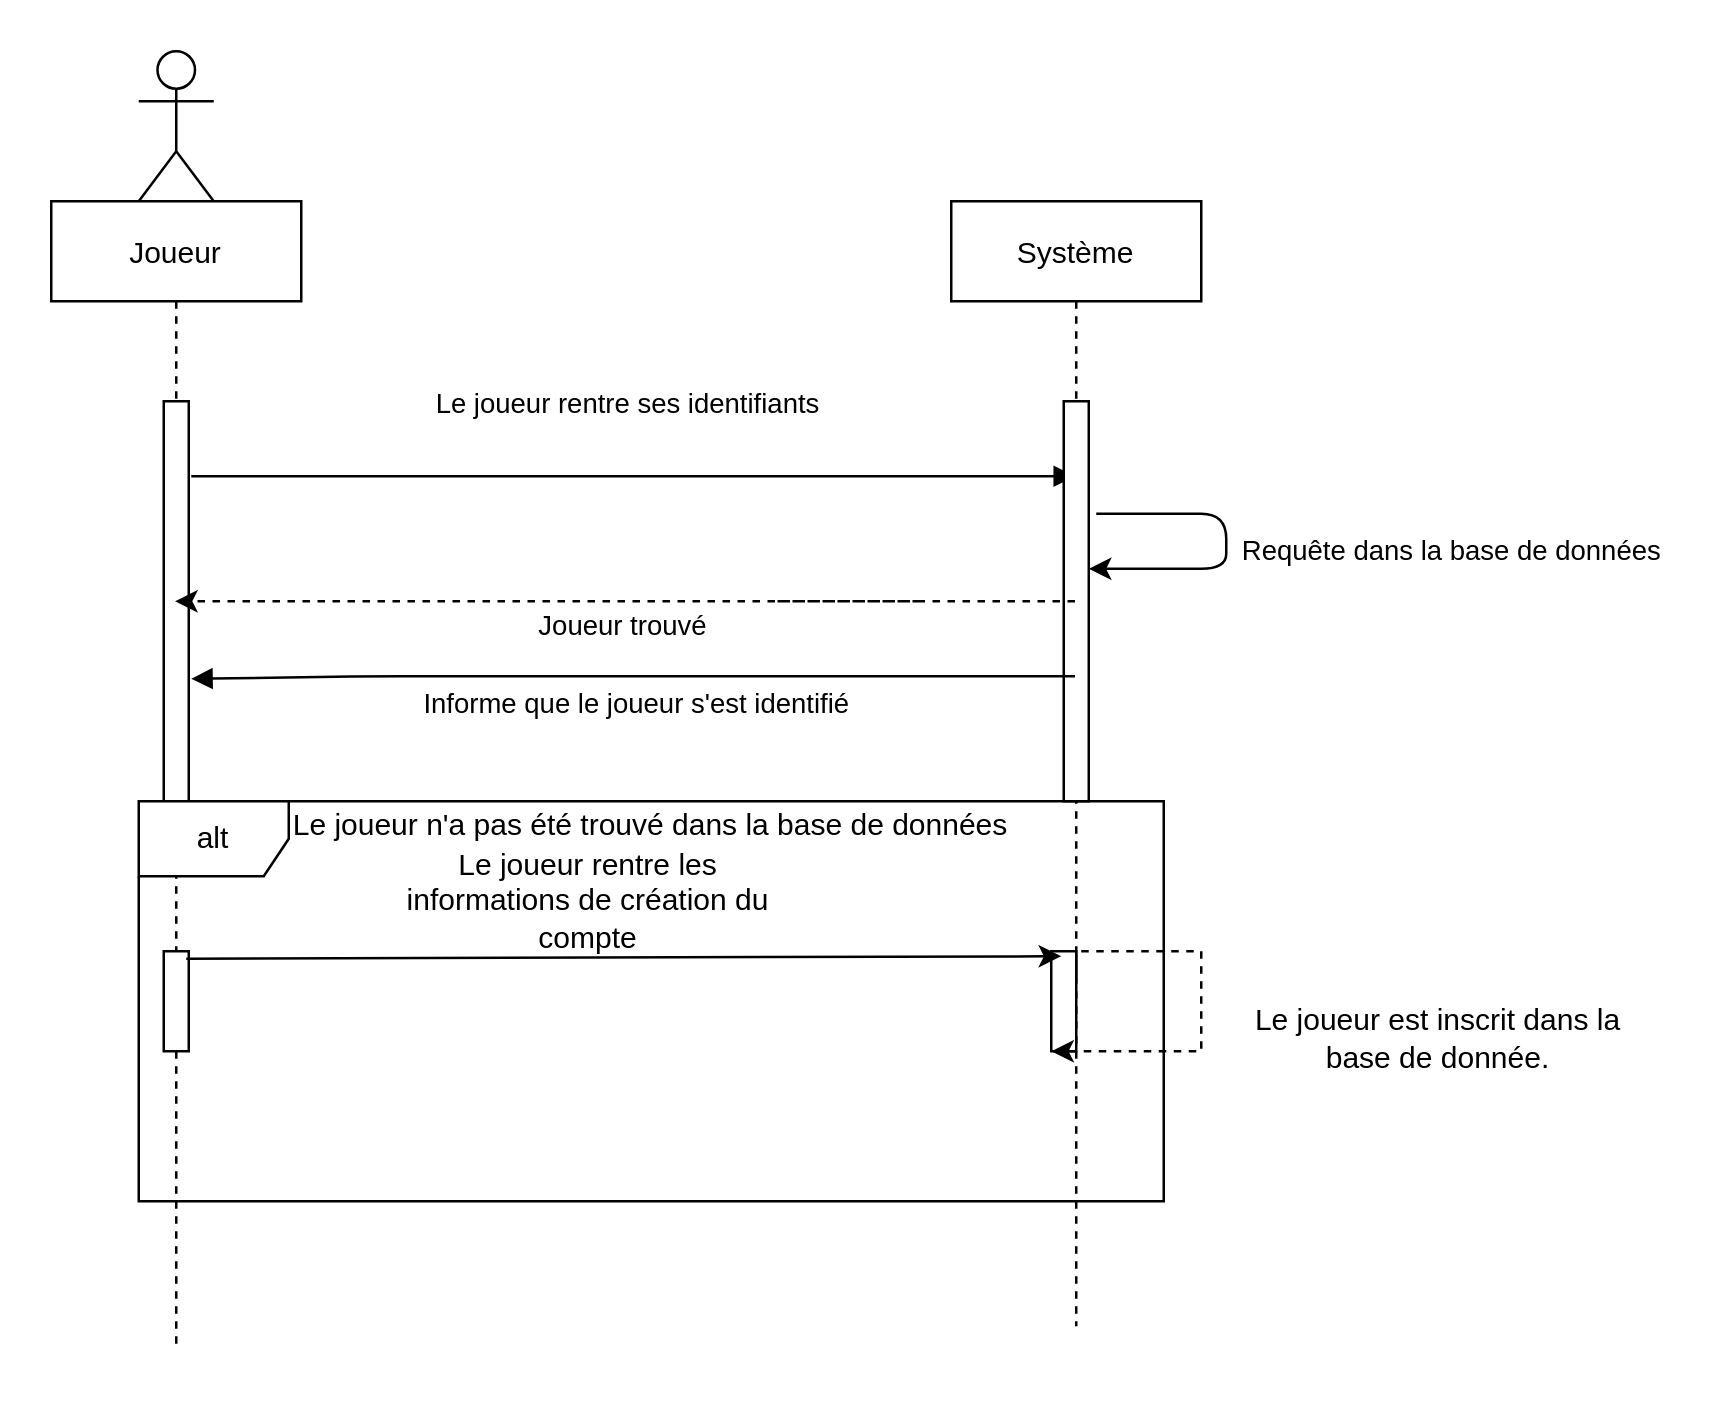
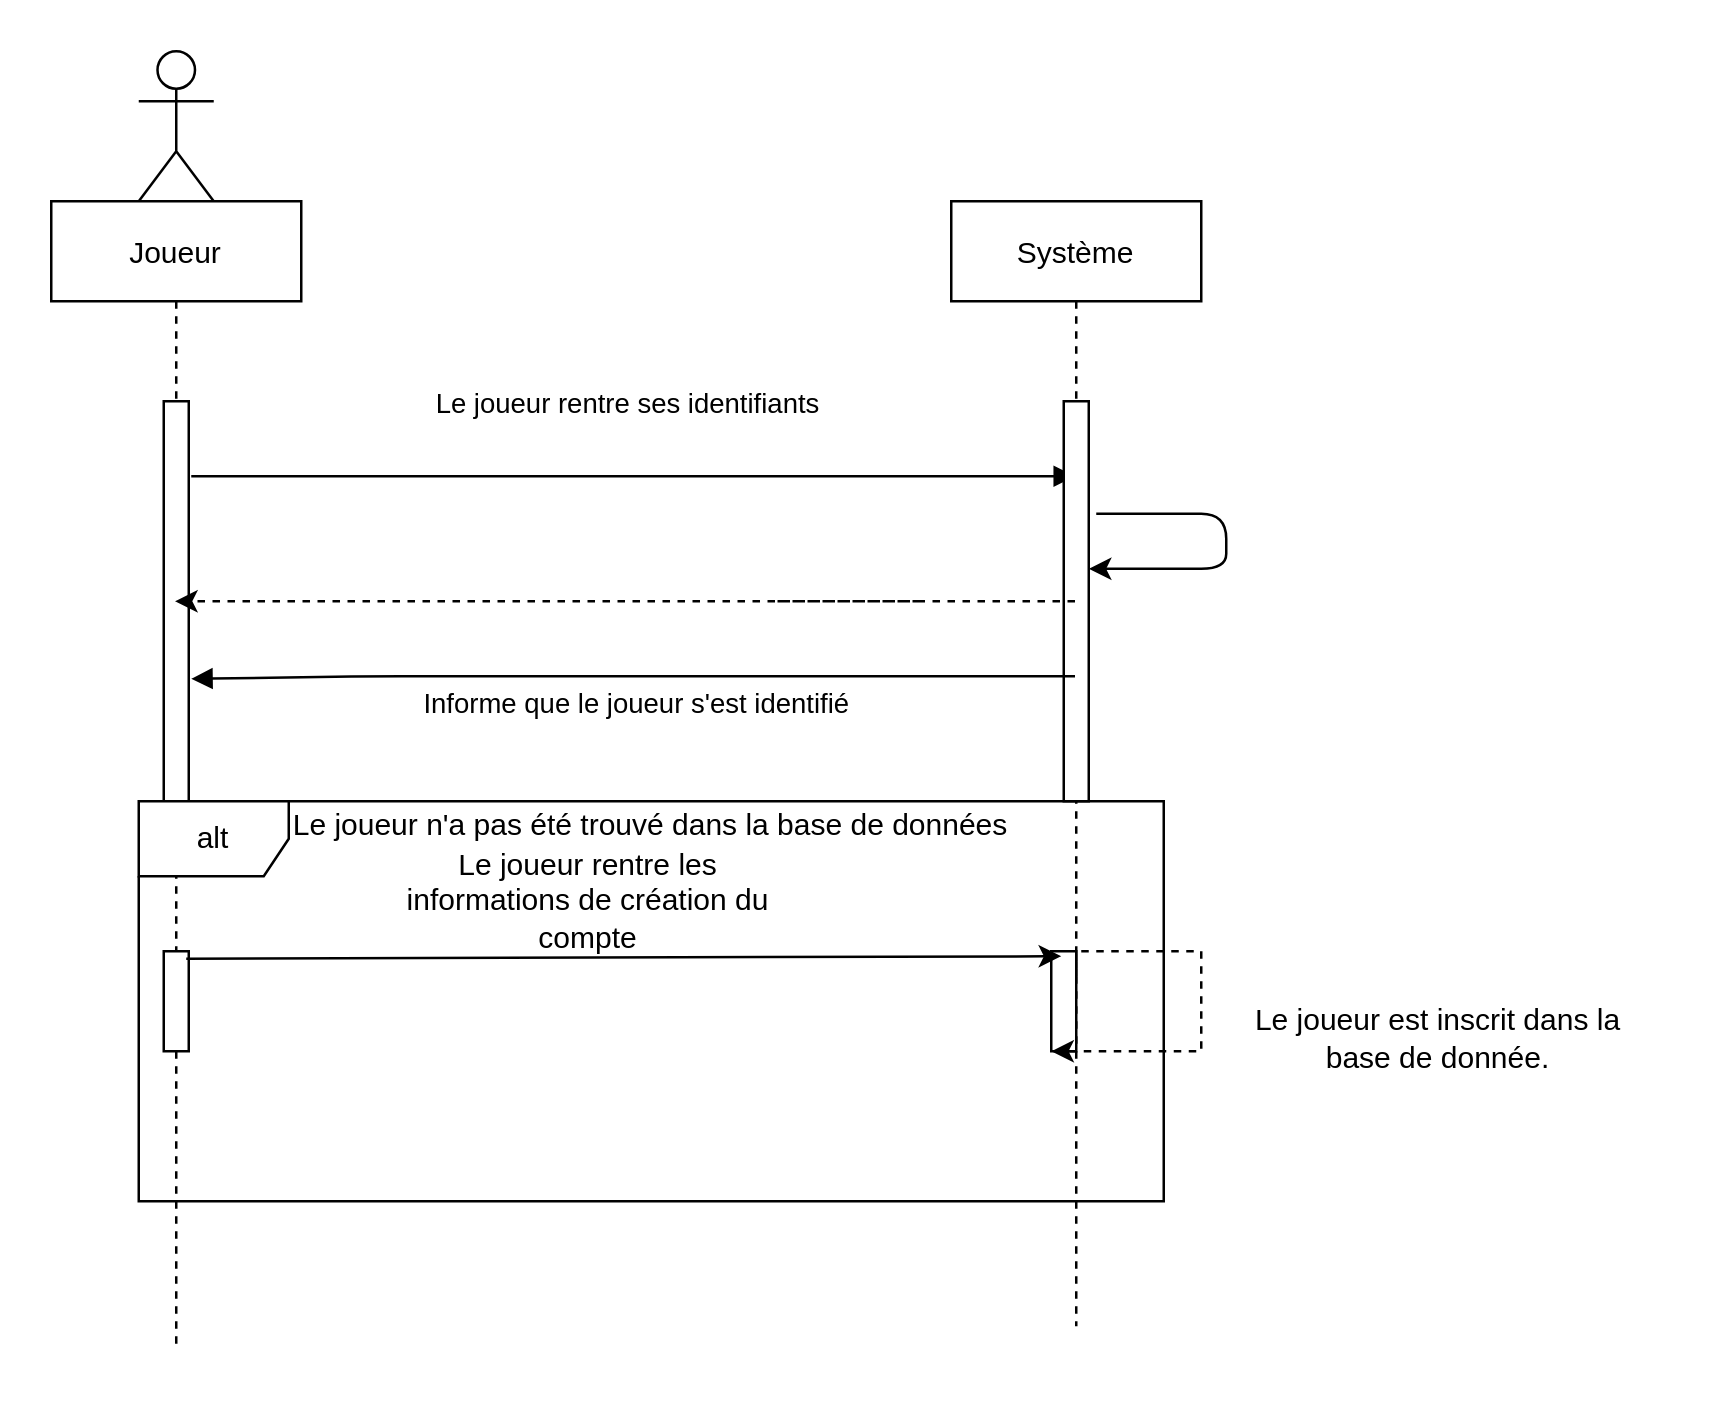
node "Requête dans la base de données": removed
node "Joueur trouvé": removed
